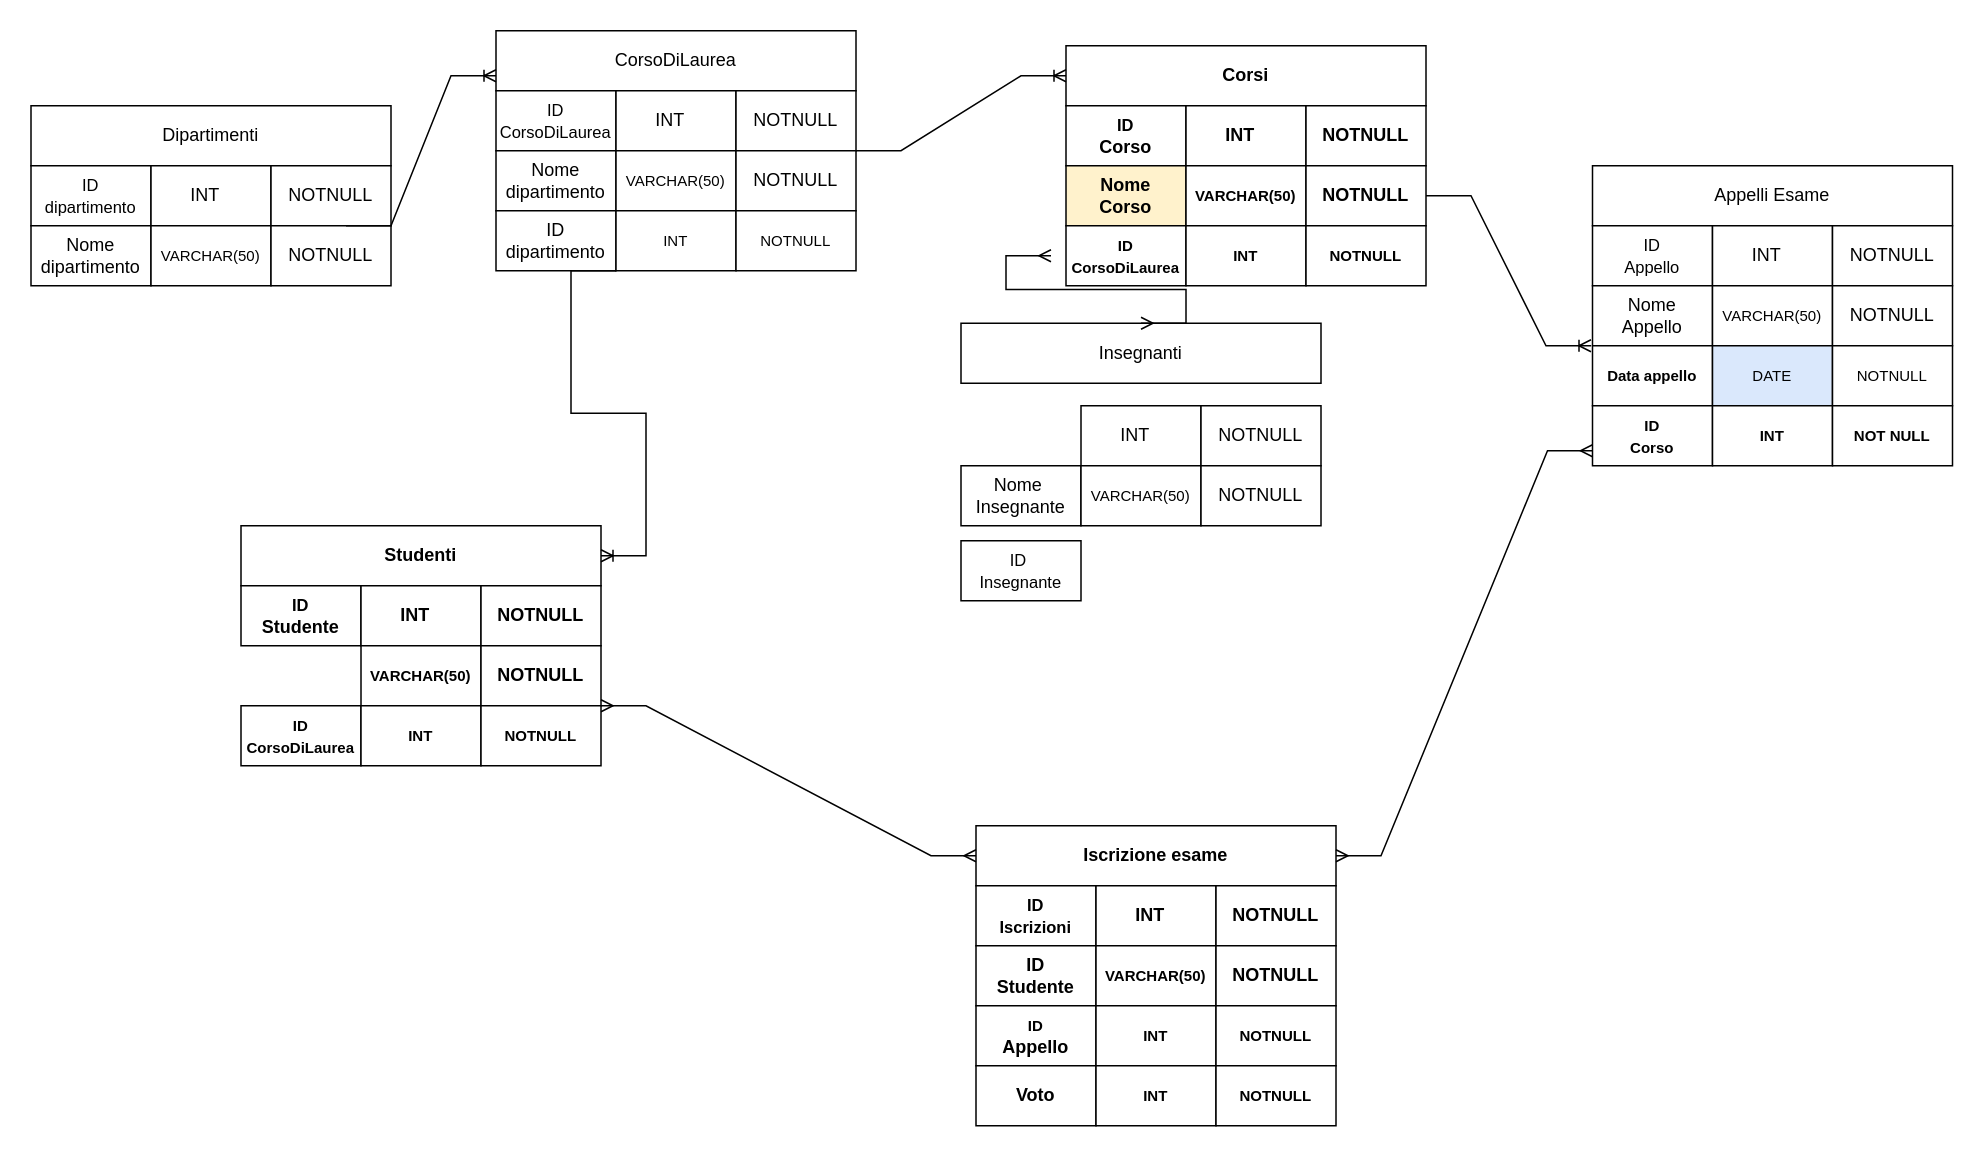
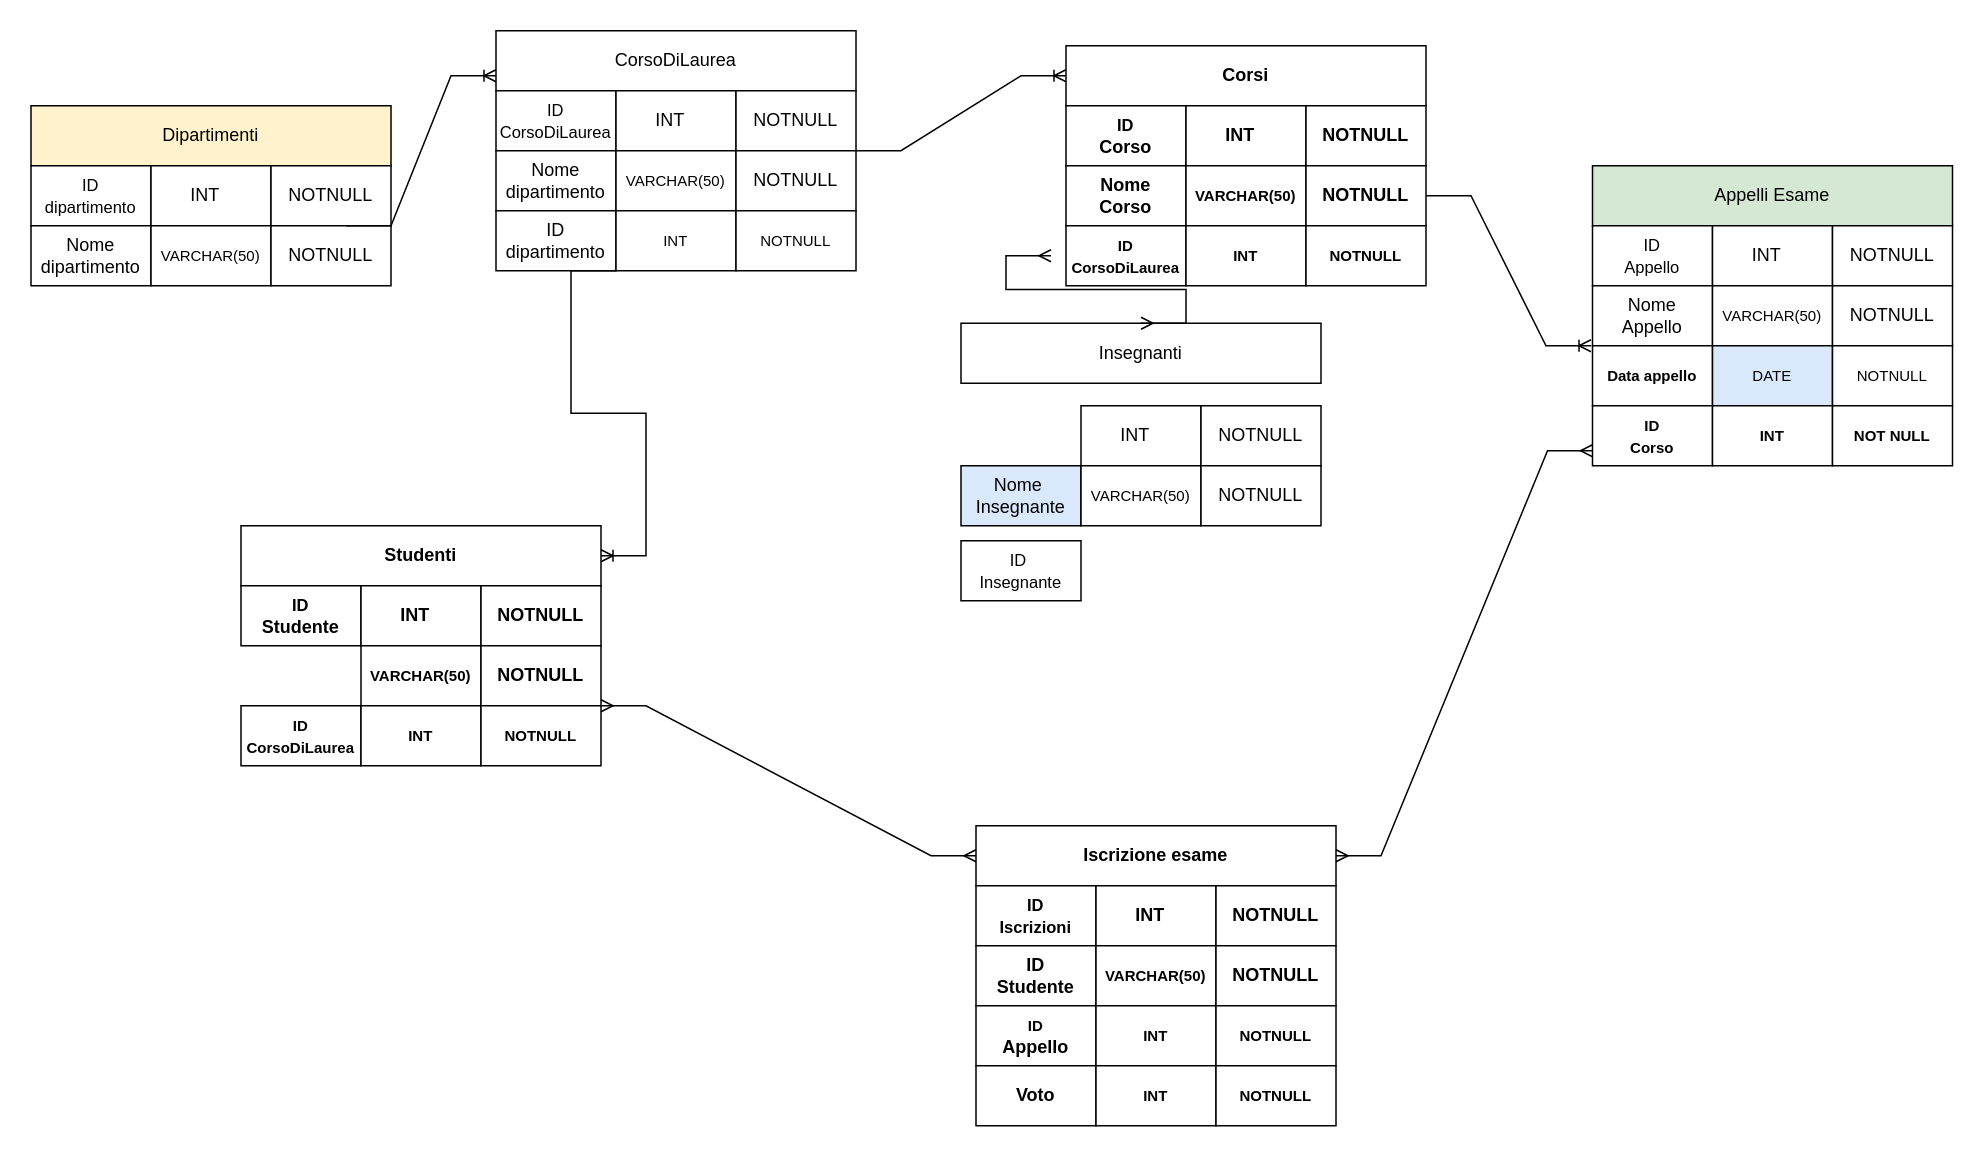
node "Dipartimenti": fillcolor #ffffff -> #fff2cc
node "Nome Corso": fillcolor #fff2cc -> #ffffff
node "Appelli Esame": fillcolor #ffffff -> #d5e8d4
node "Nome Insegnante": fillcolor #ffffff -> #dae8fc
